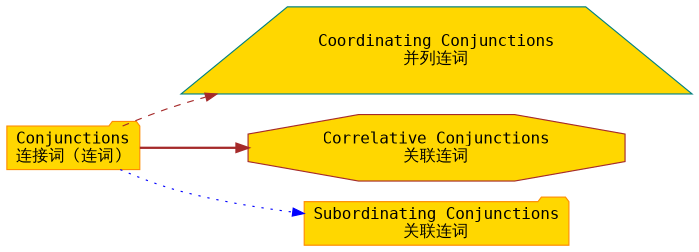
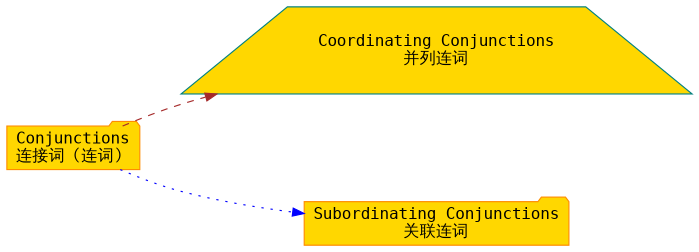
node "Correlative Conjunctions 关联连词": removed
